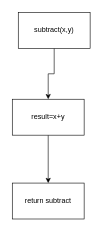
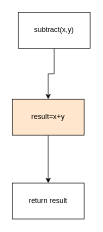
node "result=x+y": fillcolor #ffffff -> #ffe6cc
node "return subtract": label "return subtract" -> "return result"
